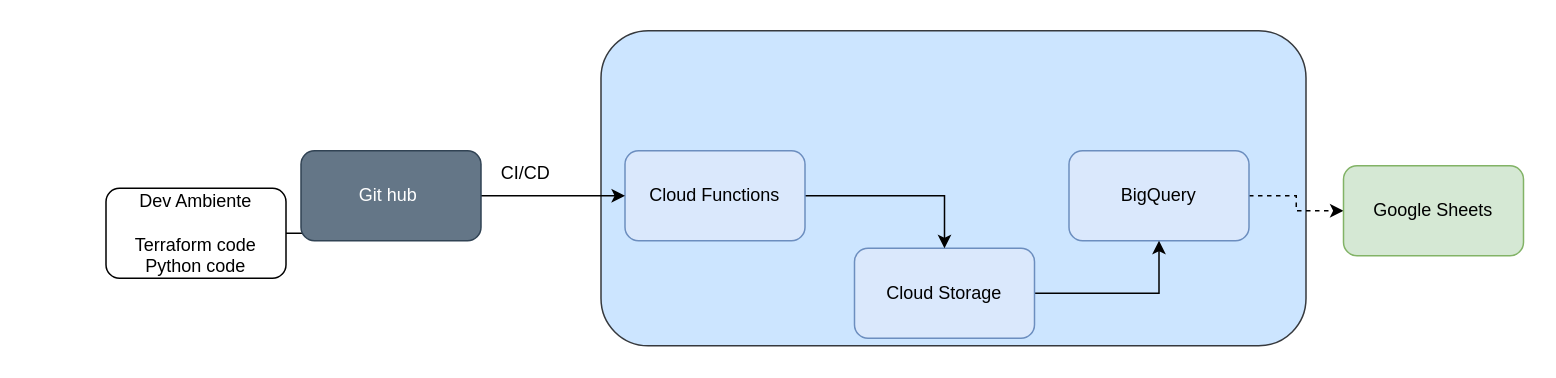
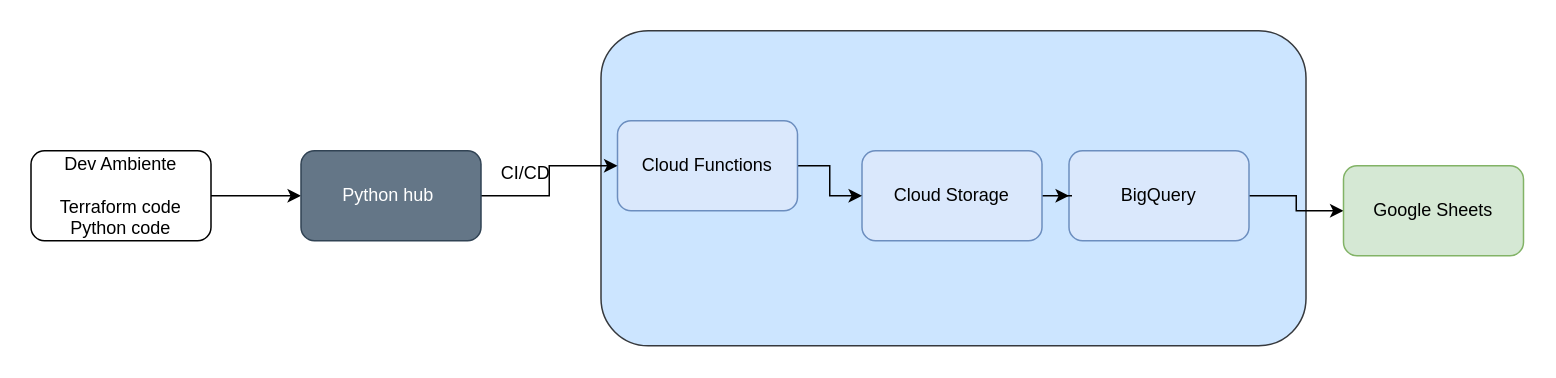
node "Git hub": label "Git hub" -> "Python hub"
node "Cloud Functions": moved (715, 196) -> (707, 166)
edge "BigQuery" -> "Google Sheets": style dashed -> solid
node "Dev Ambiente Terraform code Python code": moved (196, 233) -> (121, 196)
node "Cloud Storage": moved (944, 293) -> (952, 196)
